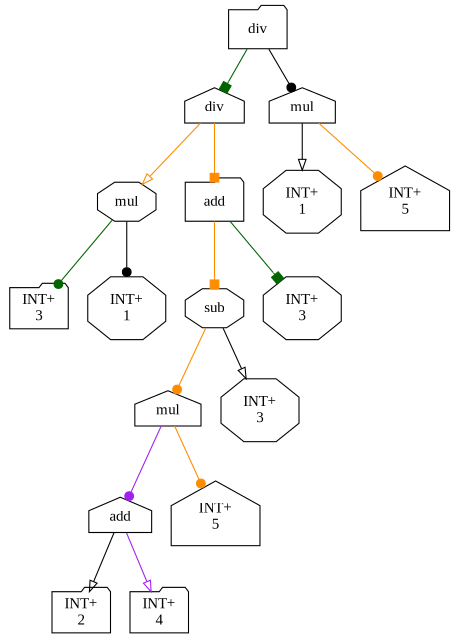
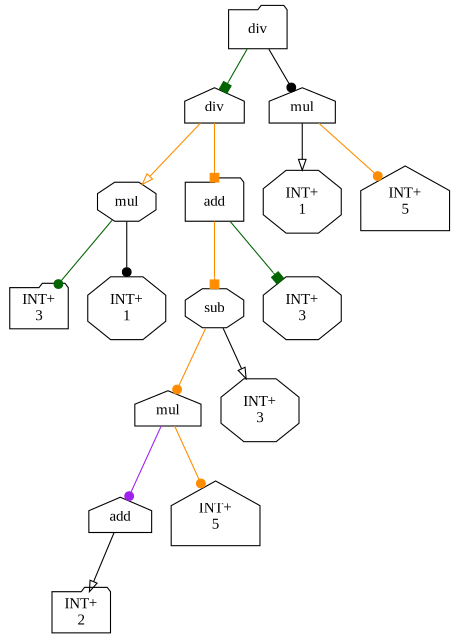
node "INT+ 4": removed
